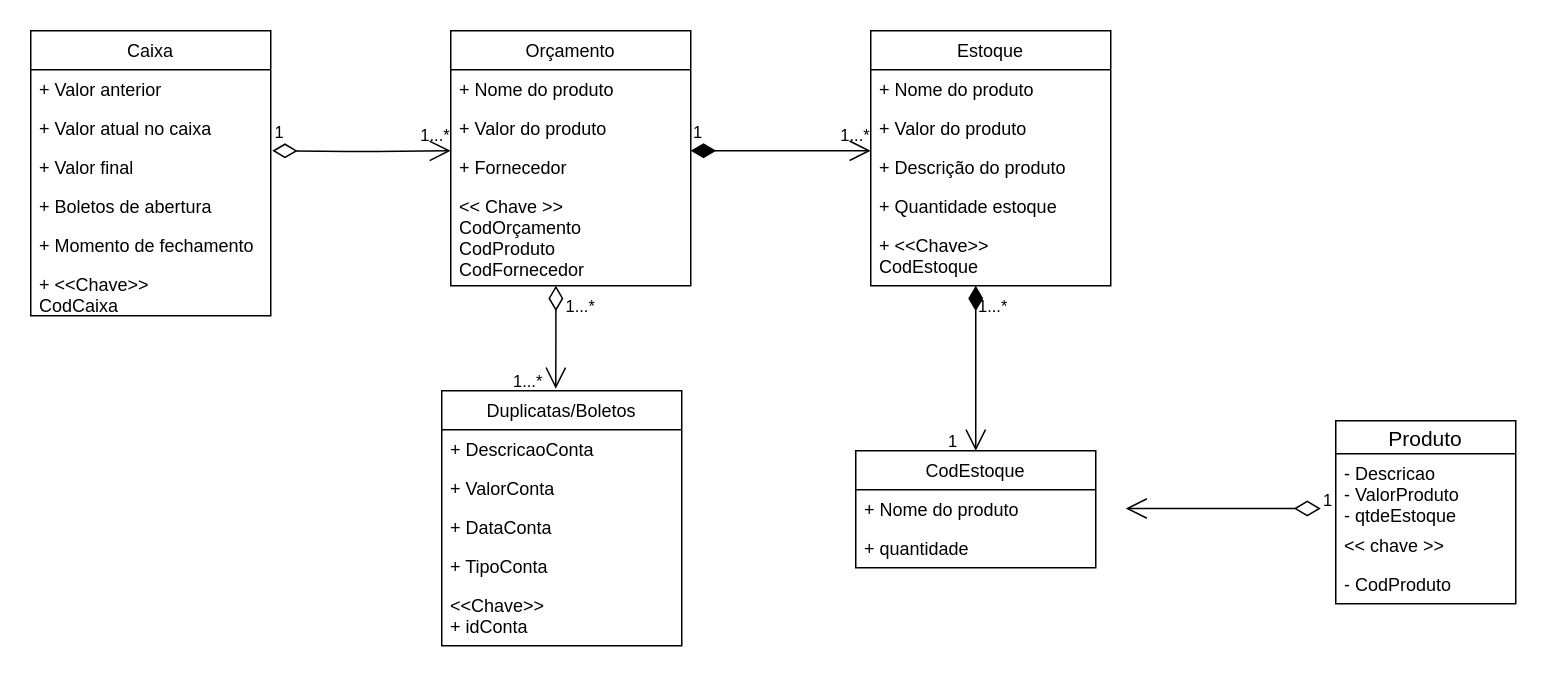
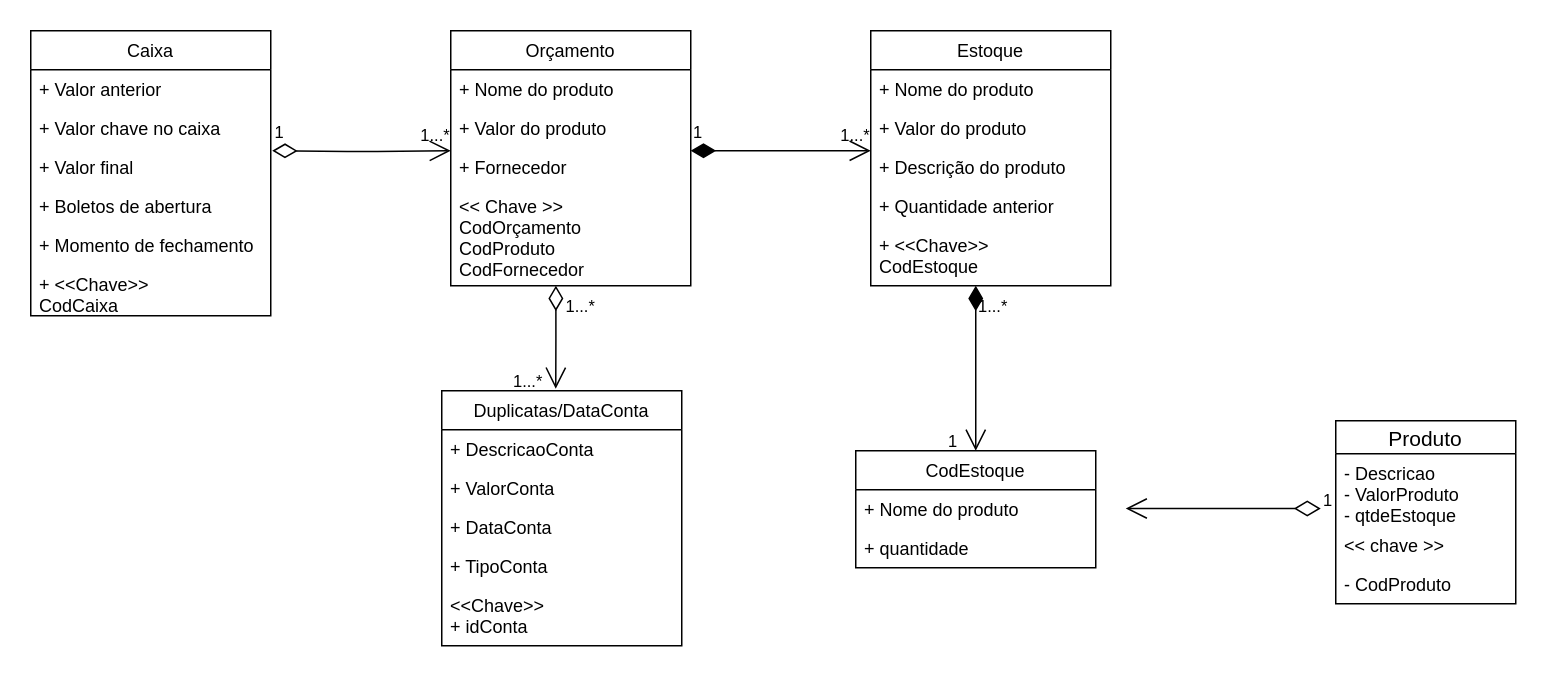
node "+ Valor atual no caixa": label "+ Valor atual no caixa" -> "+ Valor chave no caixa"
node "+ Quantidade estoque": label "+ Quantidade estoque" -> "+ Quantidade anterior"
node "Duplicatas/Boletos": label "Duplicatas/Boletos" -> "Duplicatas/DataConta"
